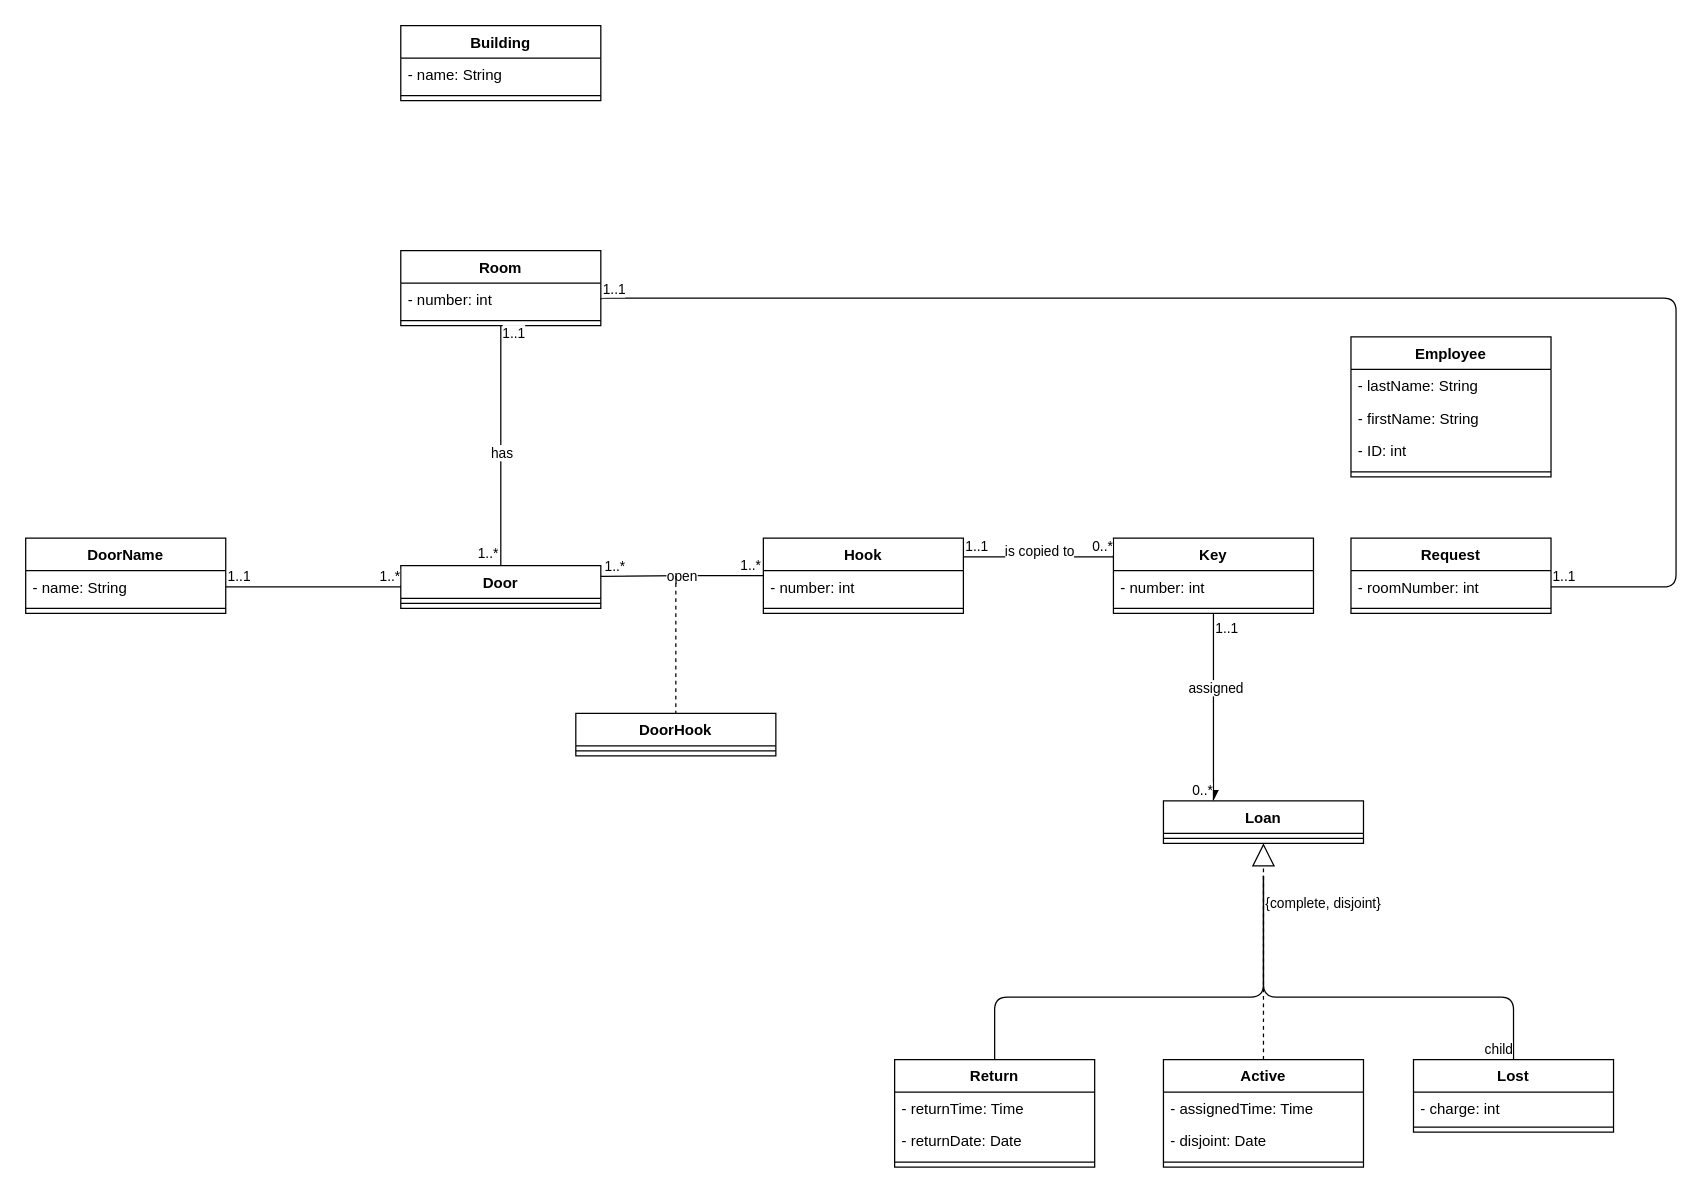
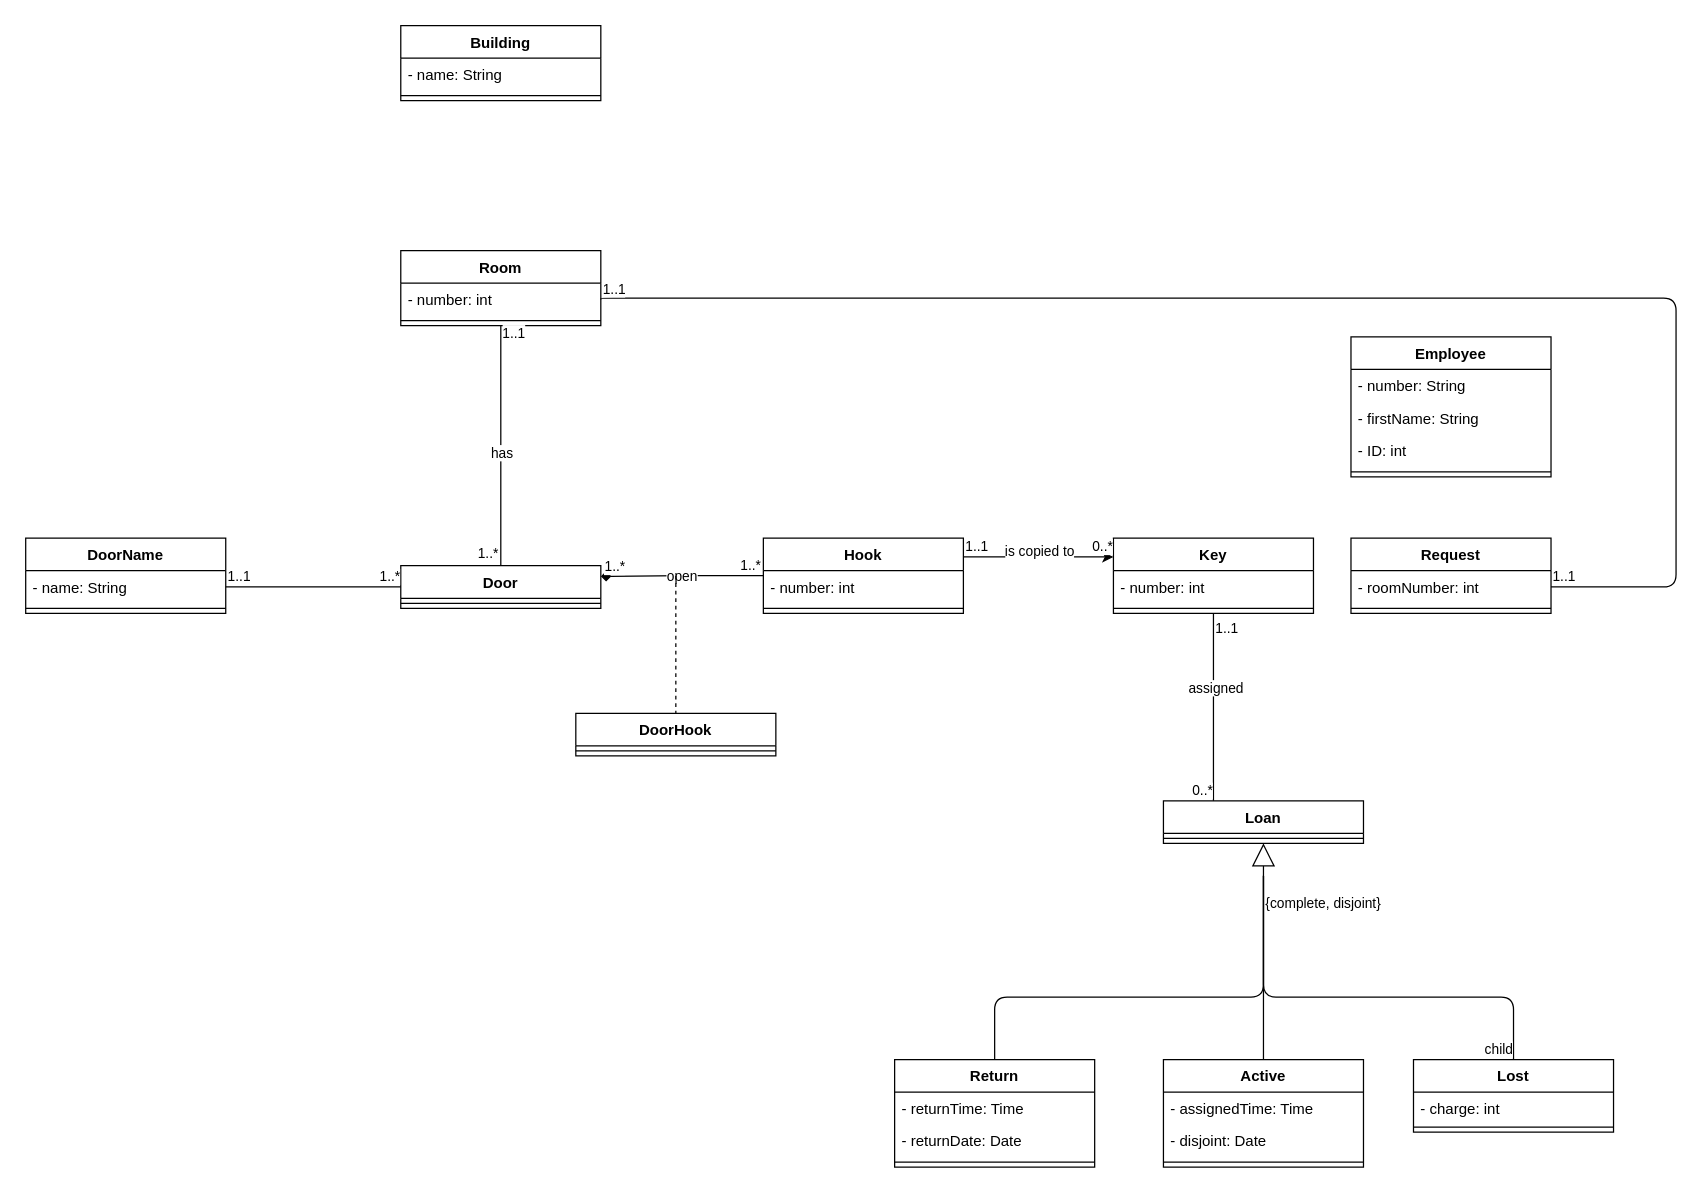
node "- lastName: String": label "- lastName: String" -> "- number: String"
edge "Hook" -- "Key": arrowhead none -> classic
edge "Hook" -- "Door": arrowhead none -> diamond
edge "Key" -> "Loan": arrowhead block -> none
edge "Active" -> "Loan": style dashed -> solid
